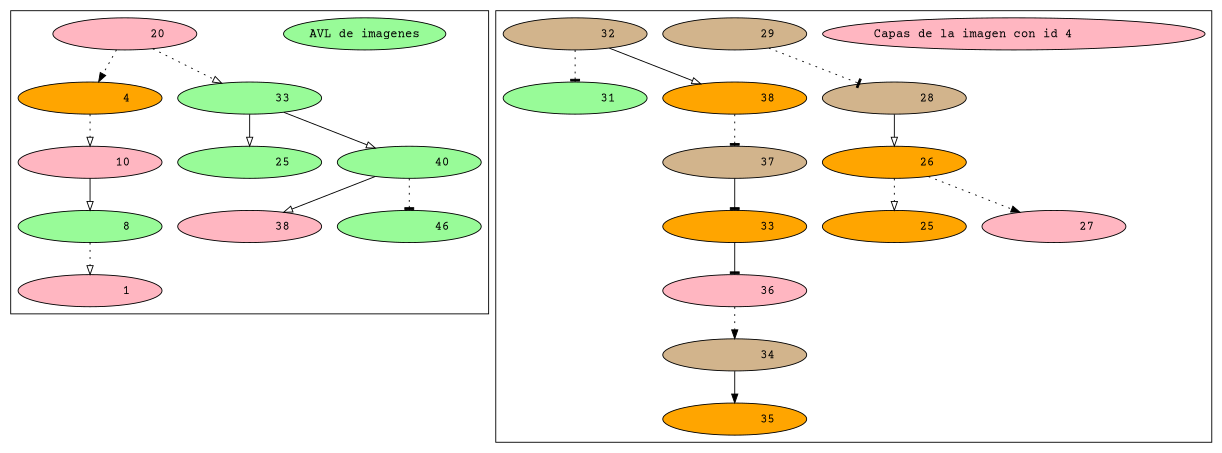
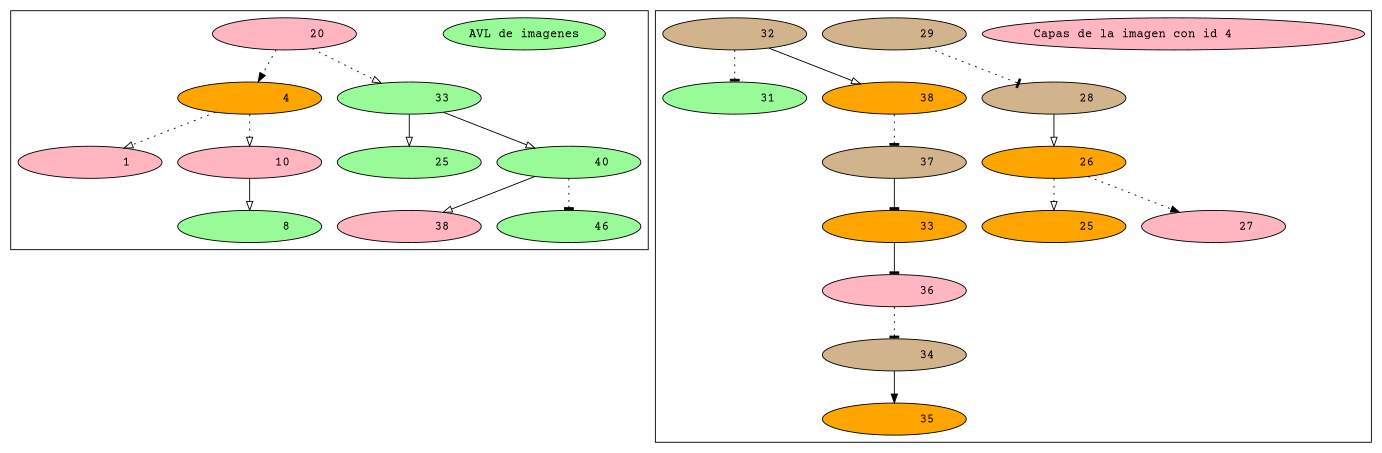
edge "8" -> "1": now "4" -> "1"
edge "36" -> "34": arrowhead normal -> tee
